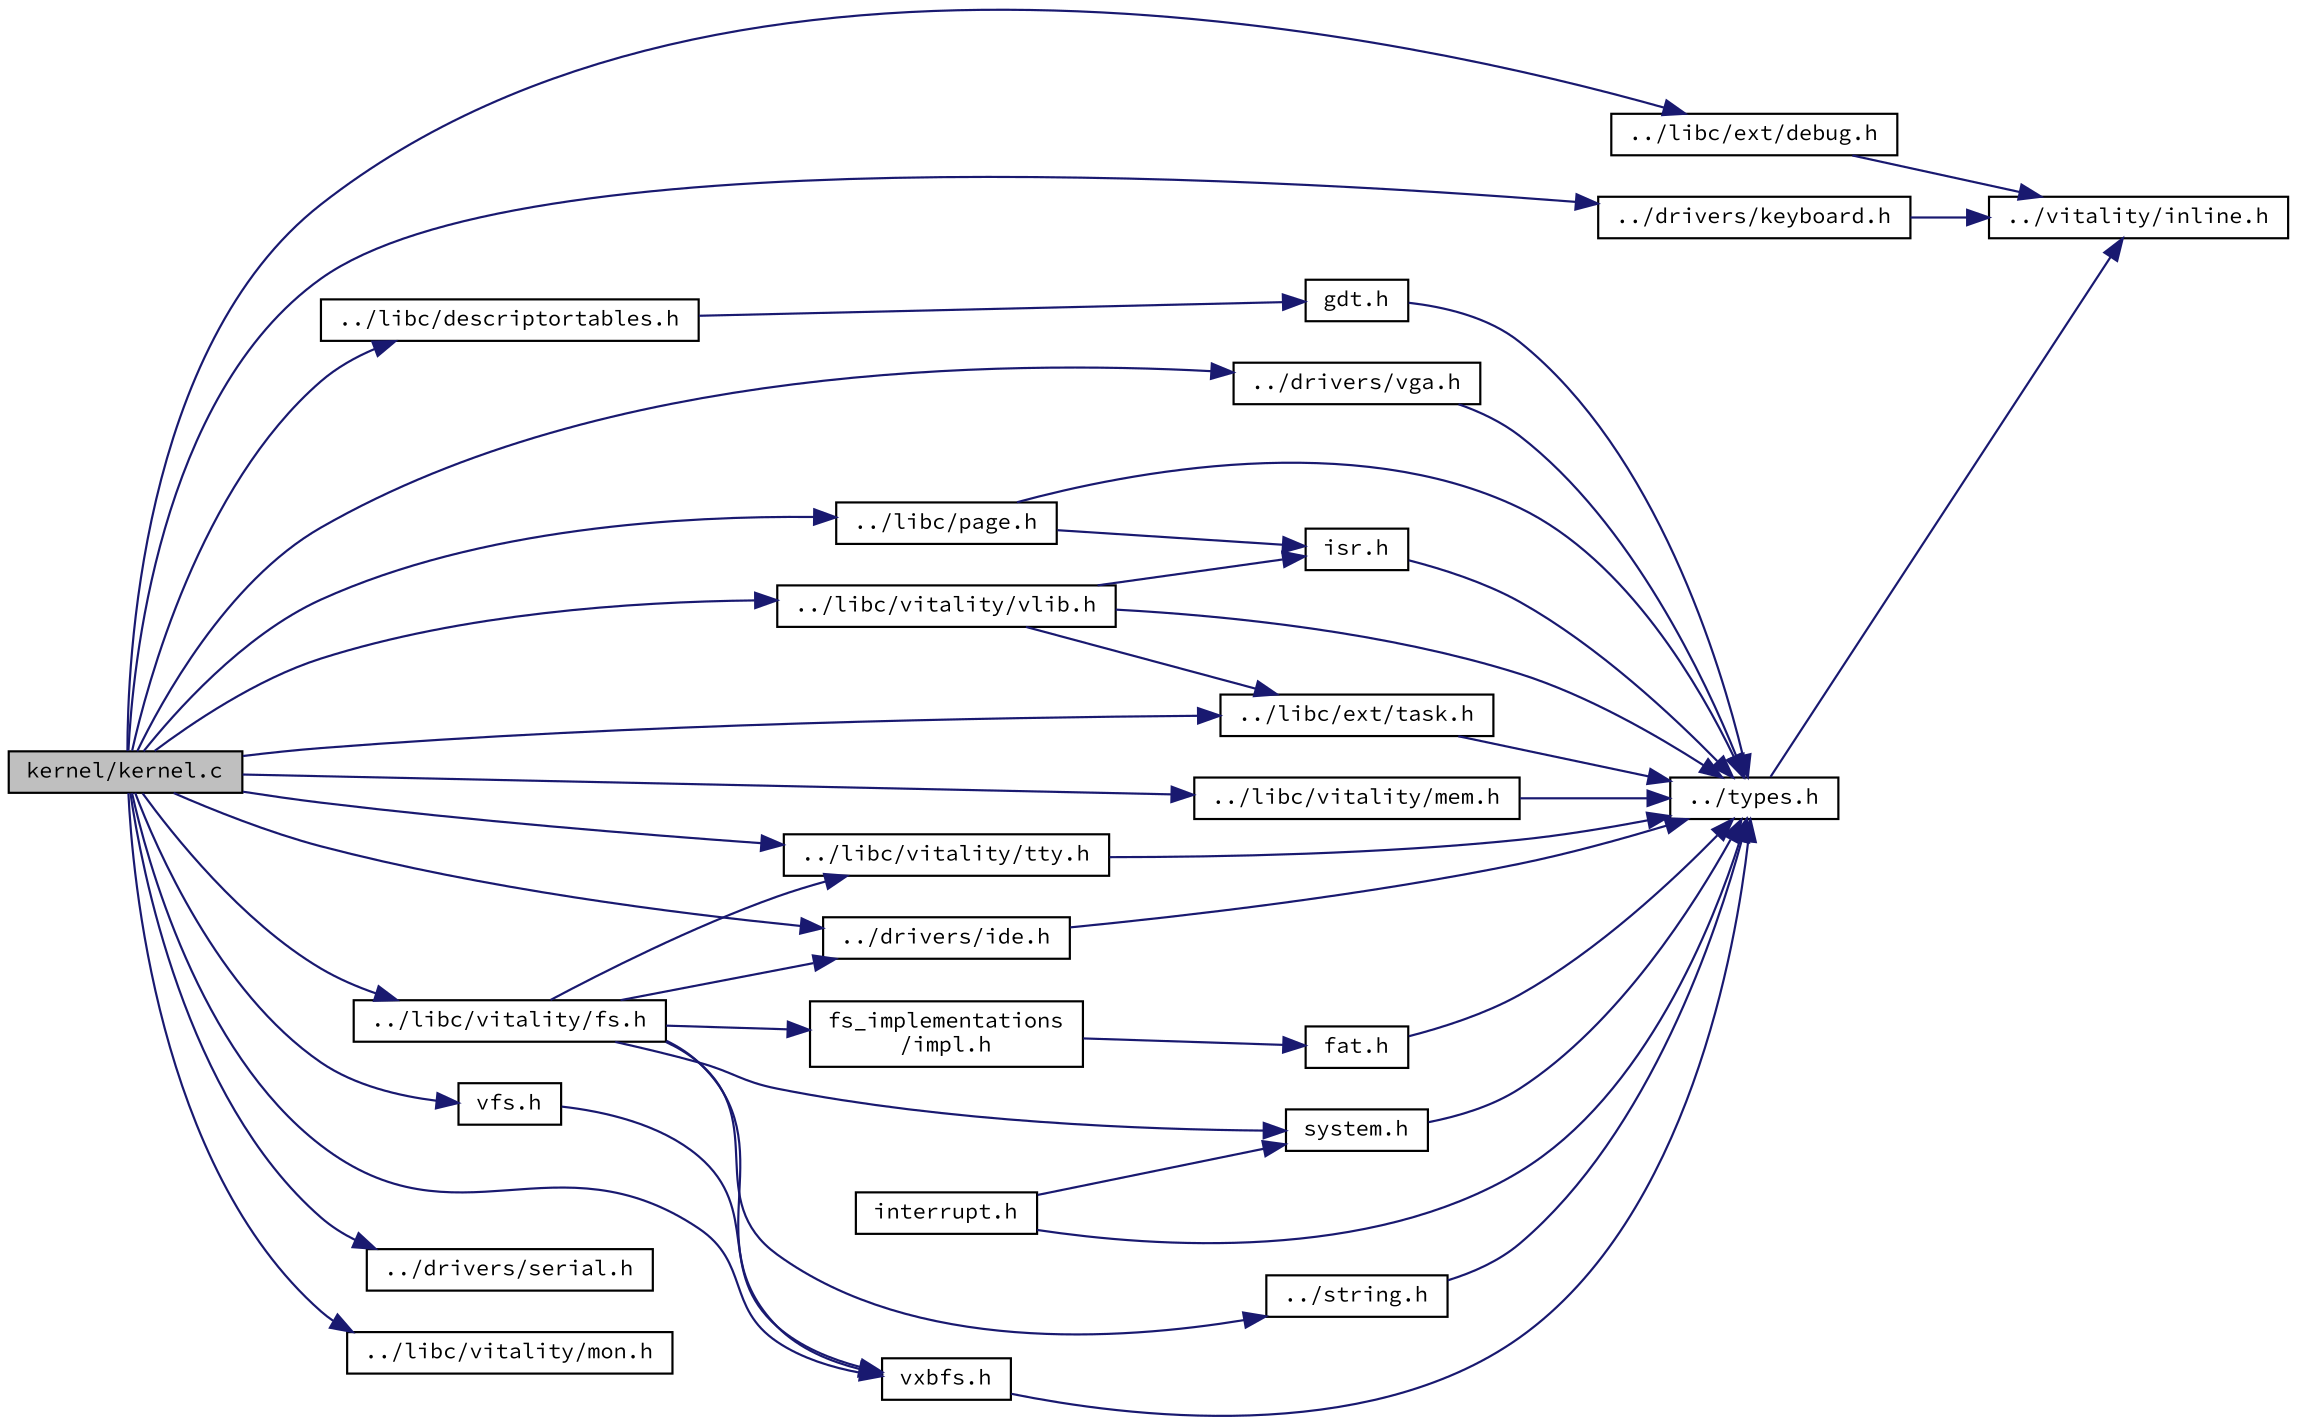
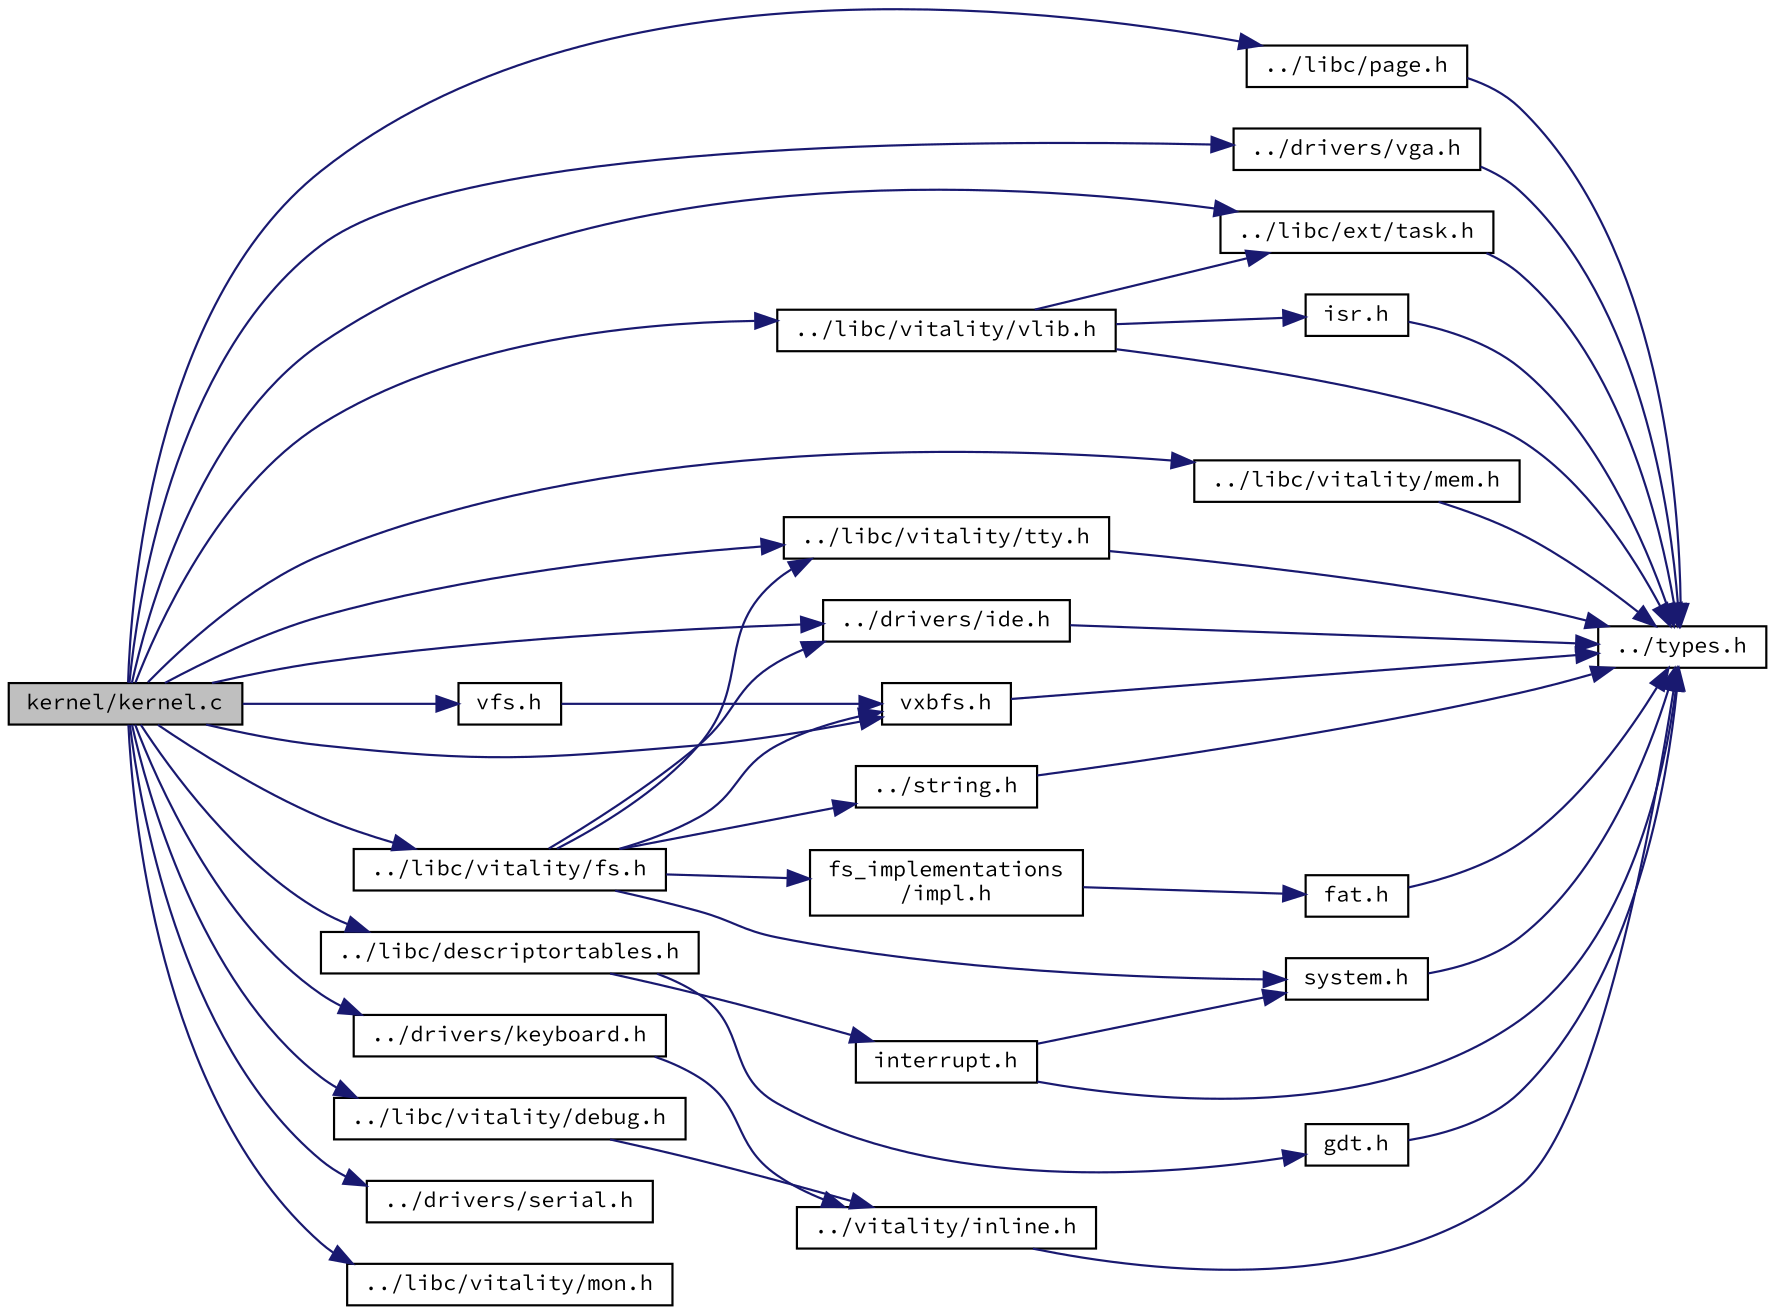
node "../libc/ext/debug.h": label "../libc/ext/debug.h" -> "../libc/vitality/debug.h"
edge "../types.h" -> "../vitality/inline.h": reversed
edge "../libc/page.h" -> "isr.h": removed
edge "../libc/descriptortables.h" -> "interrupt.h": added
